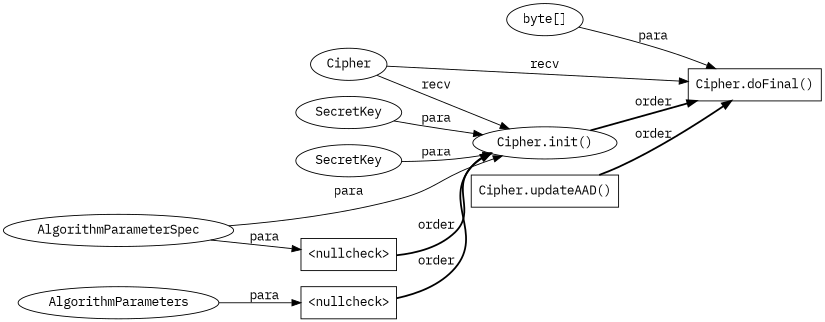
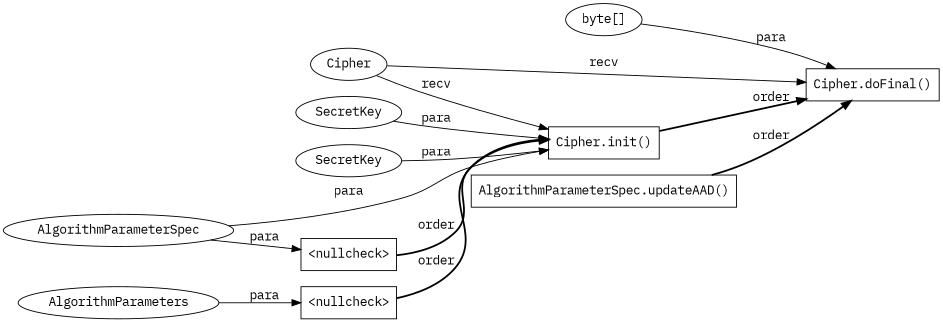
node "Cipher.init()": shape ellipse -> box
node "Cipher.updateAAD()": label "Cipher.updateAAD()" -> "AlgorithmParameterSpec.updateAAD()"
